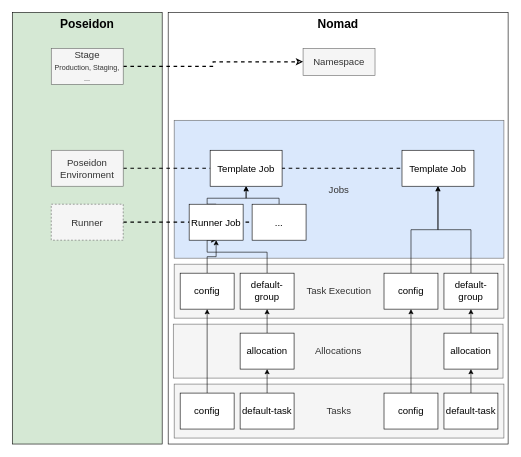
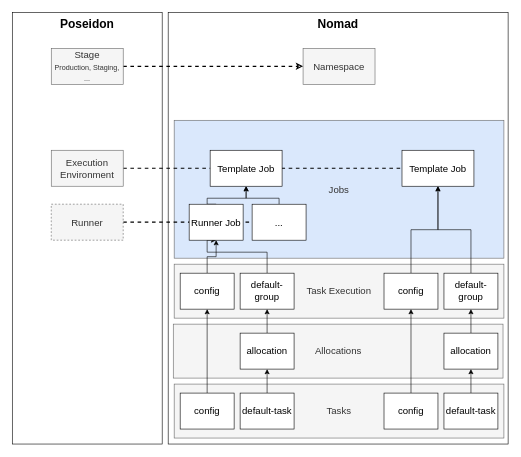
node "Poseidon": fillcolor #d5e8d4 -> #ffffff
node "Namespace": size 72x27 -> 72x36
node "Poseidon Environment": label "Poseidon Environment" -> "Execution Environment"
